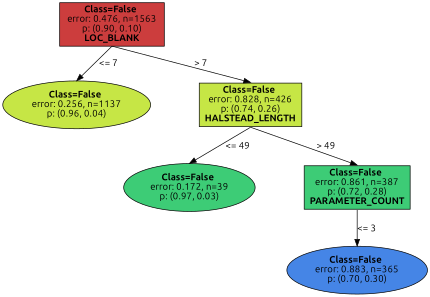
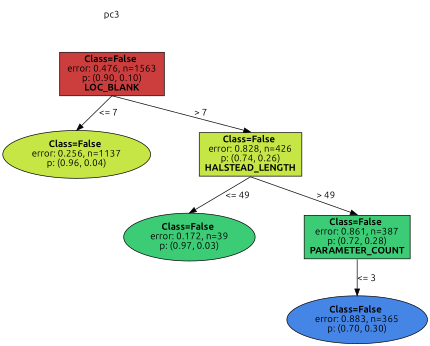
node "pc3": added
